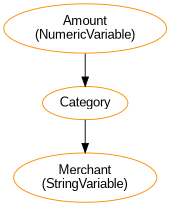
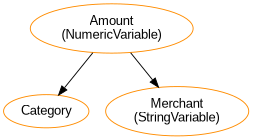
edge "Category" -> "Merchant (StringVariable)": now "Amount (NumericVariable)" -> "Merchant (StringVariable)"
